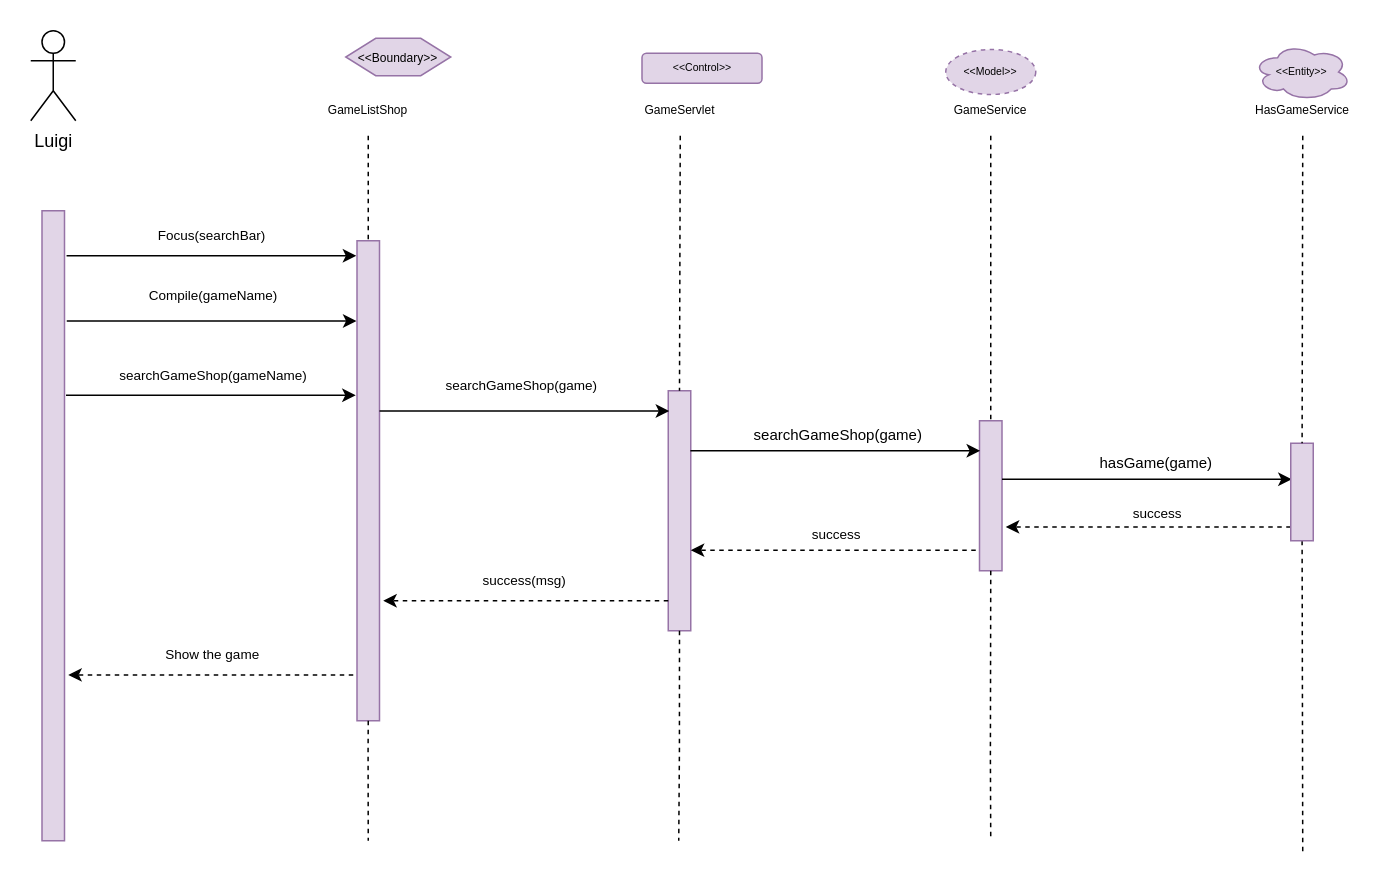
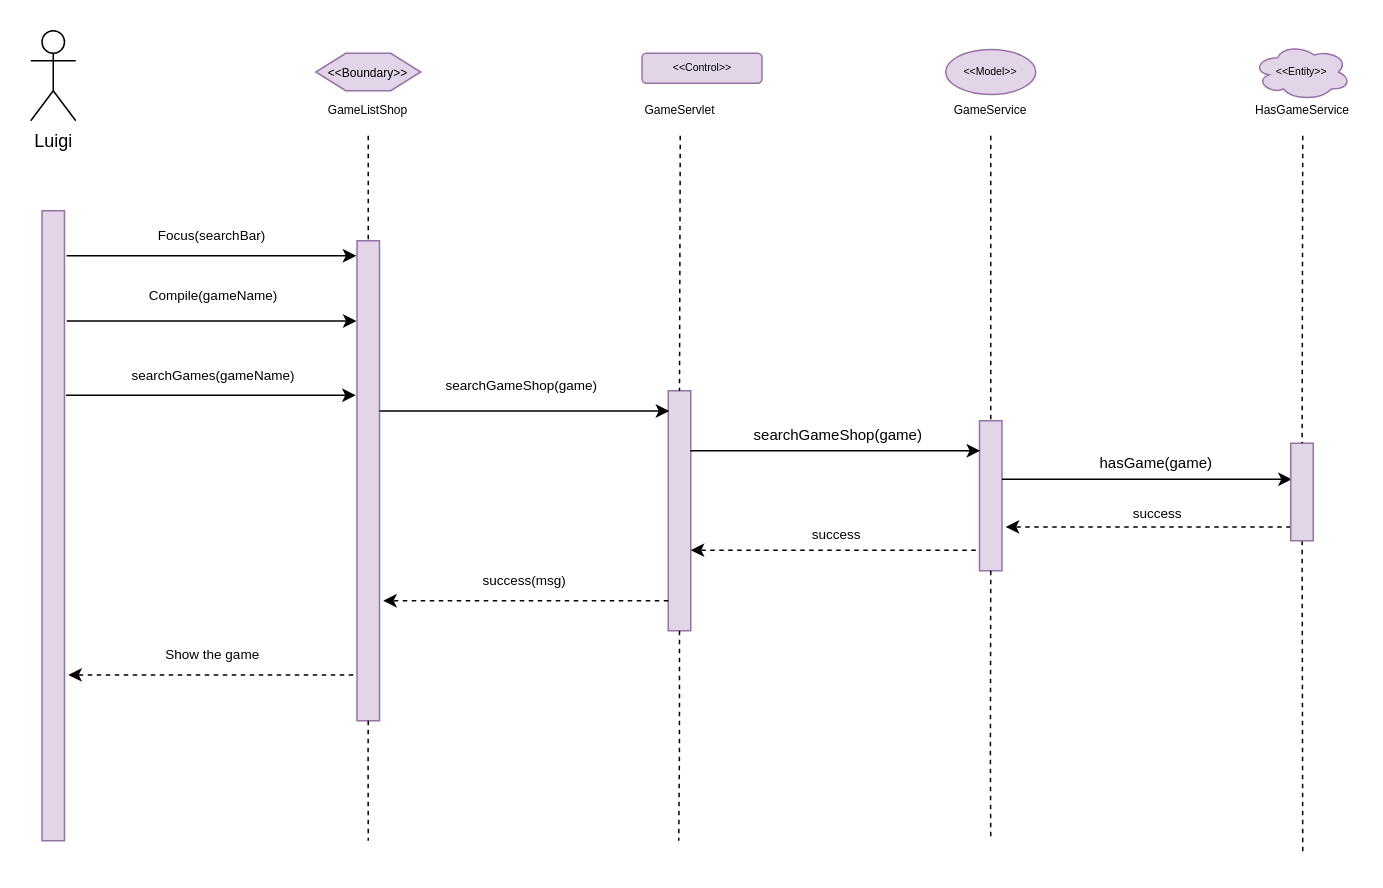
node "<<Boundary>>": moved (398, 57) -> (368, 72)
node "<<Model>>": style dashed -> solid
node "searchGameShop(gameName)": label "searchGameShop(gameName)" -> "searchGames(gameName)"
